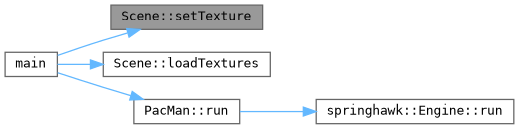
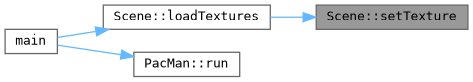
edge "main" -> "Scene::setTexture": now "Scene::loadTextures" -> "Scene::setTexture"
node "springhawk::Engine::run": removed
